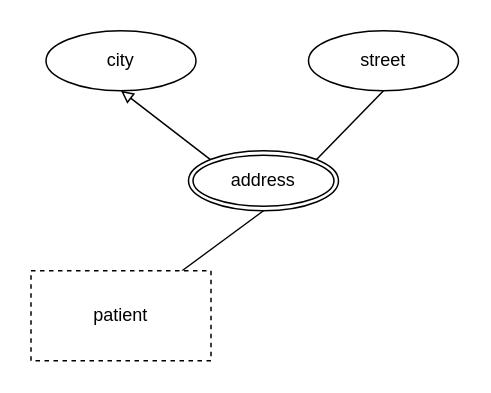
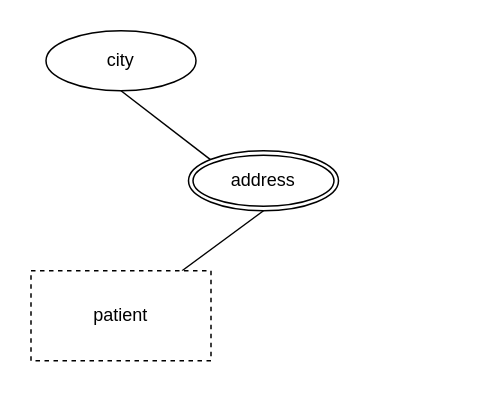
node "street": removed
edge "address" -> "city": arrowhead block -> none
edge "street" -- "address": removed
